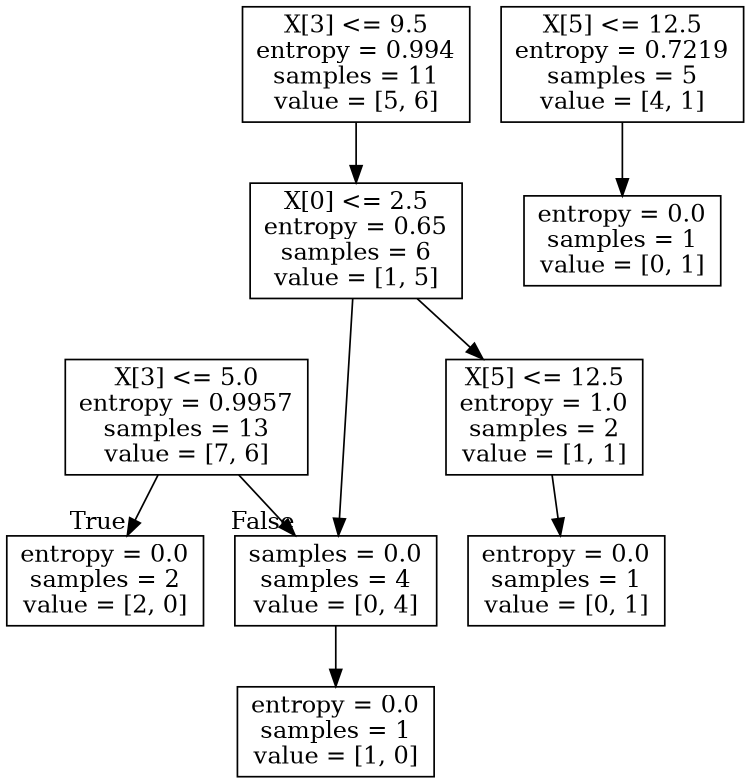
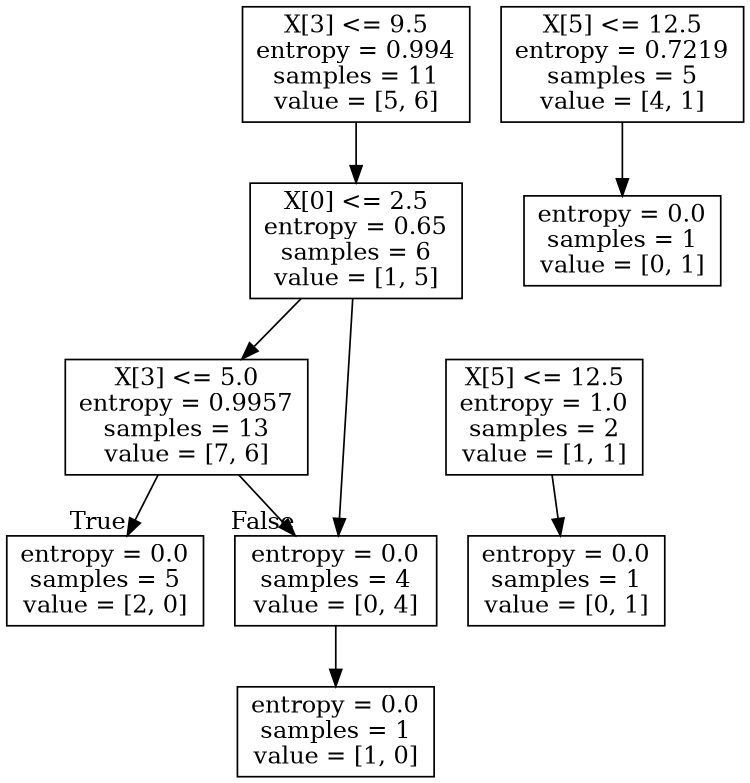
edge "X[0] <= 2.5 entropy = 0.65 samples = 6 value = [1, 5]" -> "X[5] <= 12.5 entropy = 1.0 samples = 2 value = [1, 1]": now "X[0] <= 2.5 entropy = 0.65 samples = 6 value = [1, 5]" -> "X[3] <= 5.0 entropy = 0.9957 samples = 13 value = [7, 6]"
node "entropy = 0.0 samples = 2 value = [2, 0]": label "entropy = 0.0 samples = 2 value = [2, 0]" -> "entropy = 0.0 samples = 5 value = [2, 0]"
node "samples = 0.0 samples = 4 value = [0, 4]": label "samples = 0.0 samples = 4 value = [0, 4]" -> "entropy = 0.0 samples = 4 value = [0, 4]"
